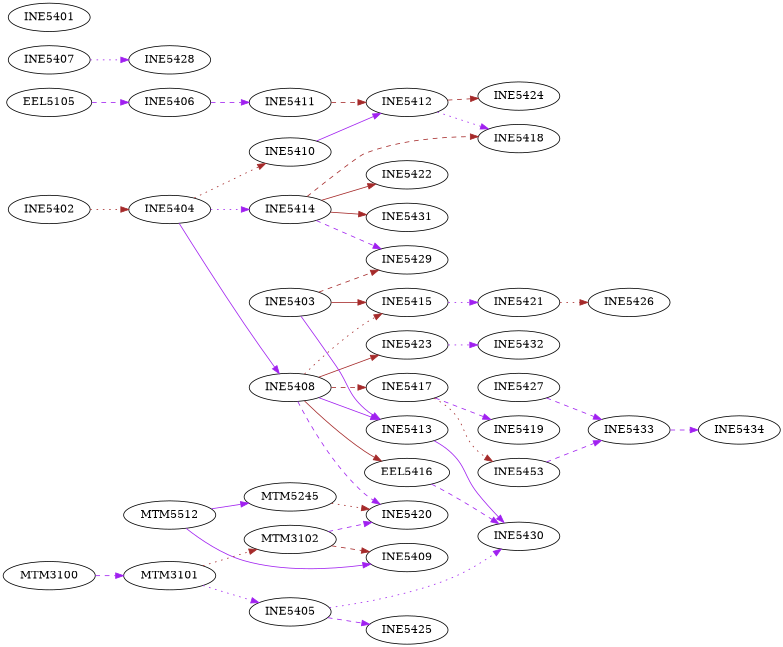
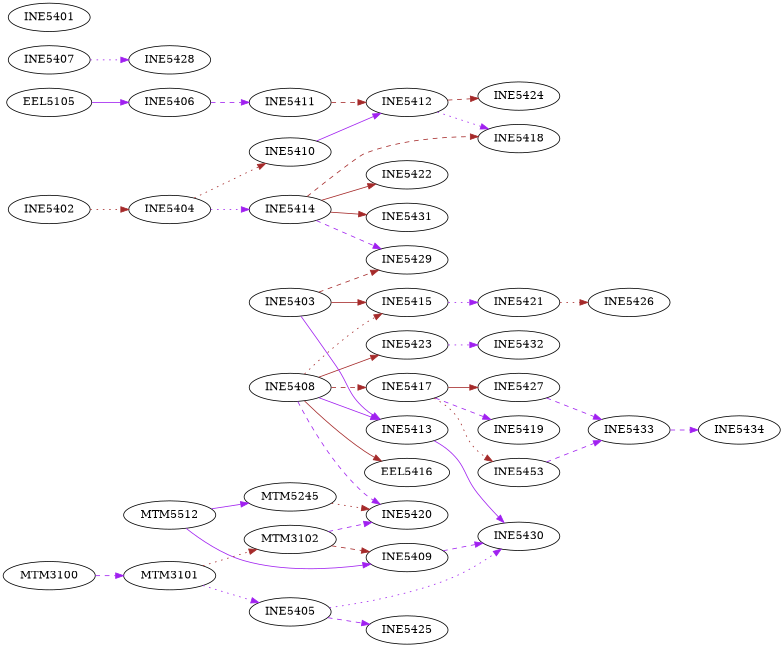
edge "EEL5105" -> "INE5406": style dashed -> solid
edge "INE5404" -> "INE5408": removed
edge "INE5417" -> "INE5427": added
edge "EEL5416" -> "INE5430": now "INE5409" -> "INE5430"
